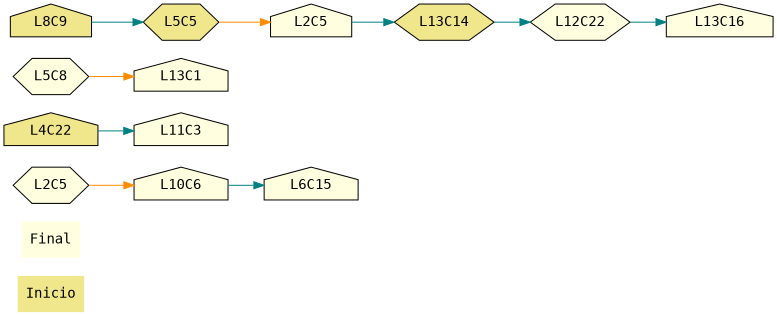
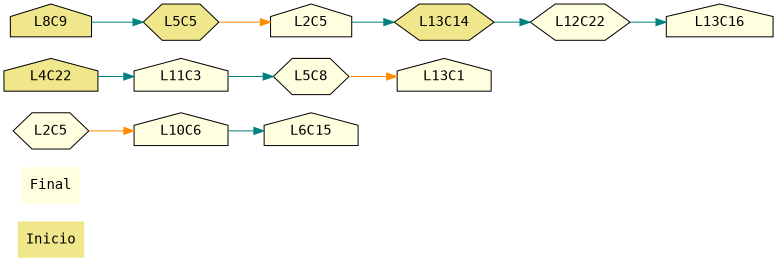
edge "L11C3" -> "L5C8": added
